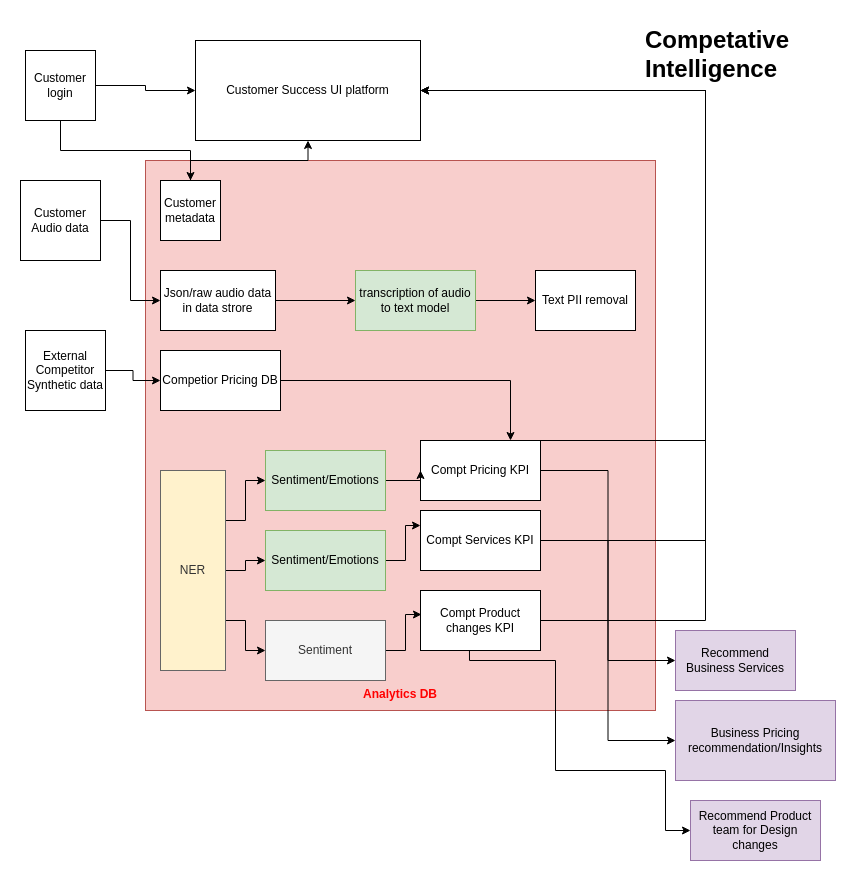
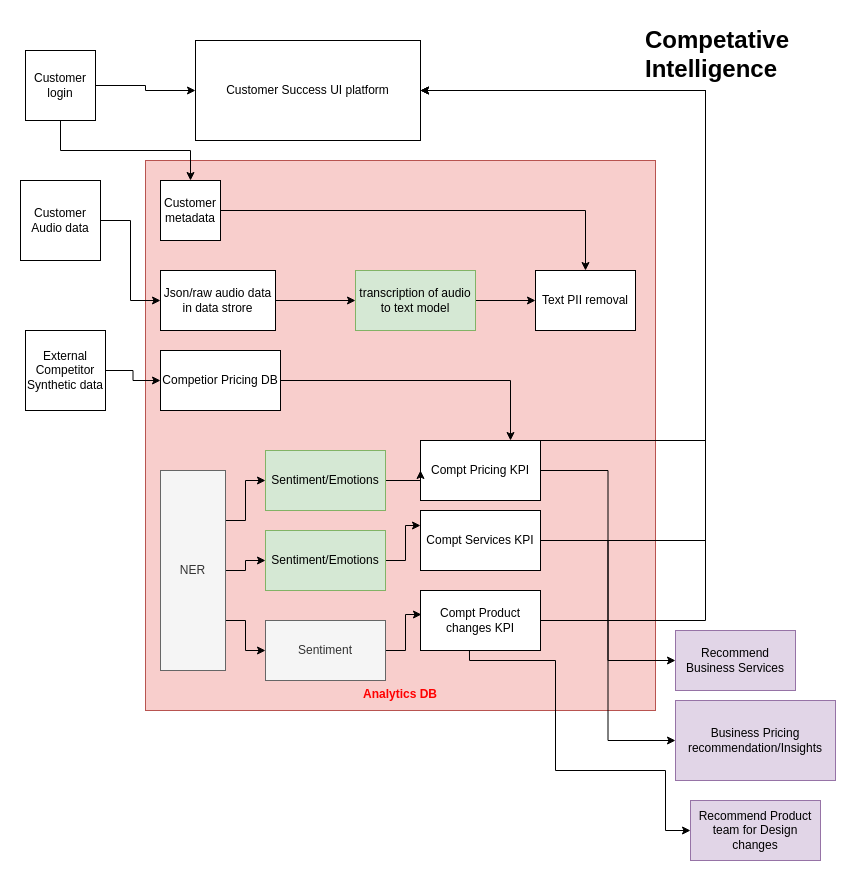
edge "Customer metadata" -> "Customer Success UI platform": now "Customer metadata" -> "Text PII removal"
node "NER": fillcolor #fff2cc -> #f5f5f5
